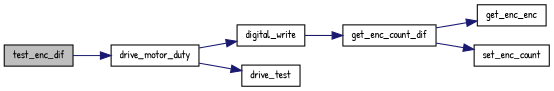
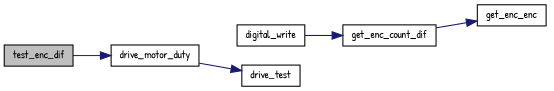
edge "drive_motor_duty" -> "digital_write": removed
node "set_enc_count": removed
